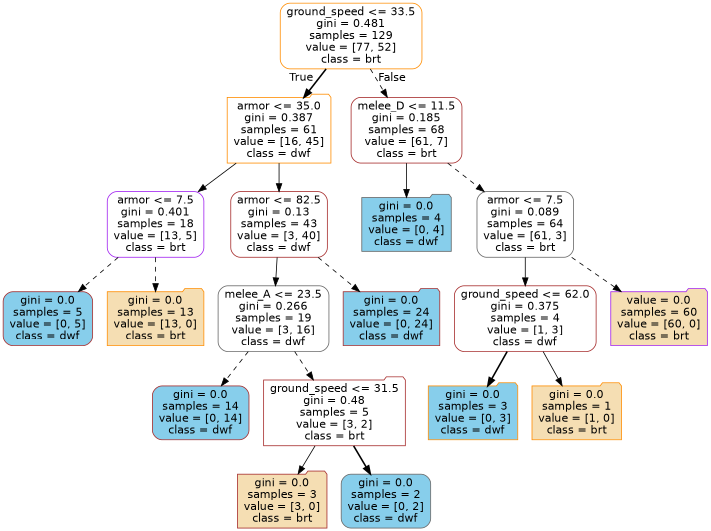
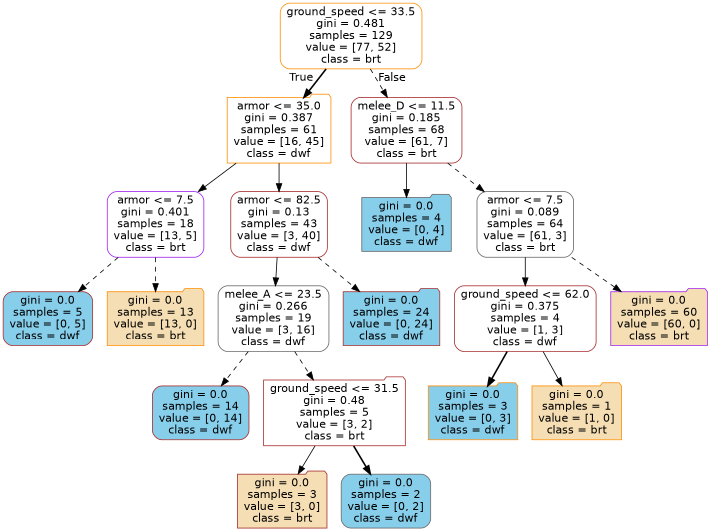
node "value = 0.0 samples = 60 value = [60, 0] class = brt": label "value = 0.0 samples = 60 value = [60, 0] class = brt" -> "gini = 0.0 samples = 60 value = [60, 0] class = brt"
